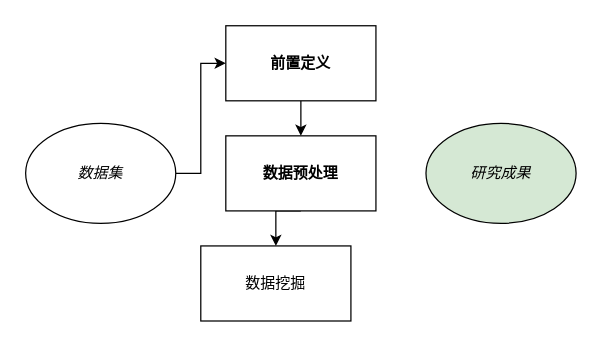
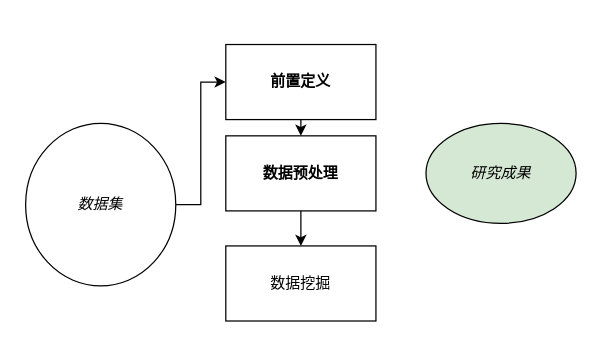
node "前置定义": moved (301, 63) -> (301, 82)
node "数据集": size 150x100 -> 150x163
node "数据挖掘": moved (276, 283) -> (301, 283)
